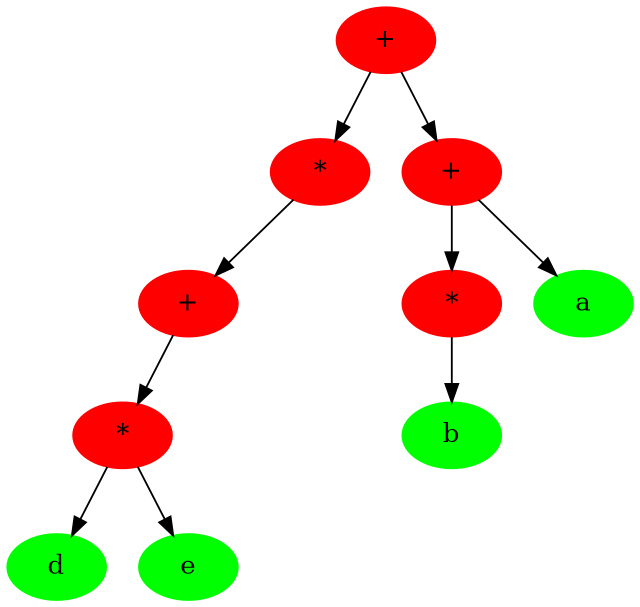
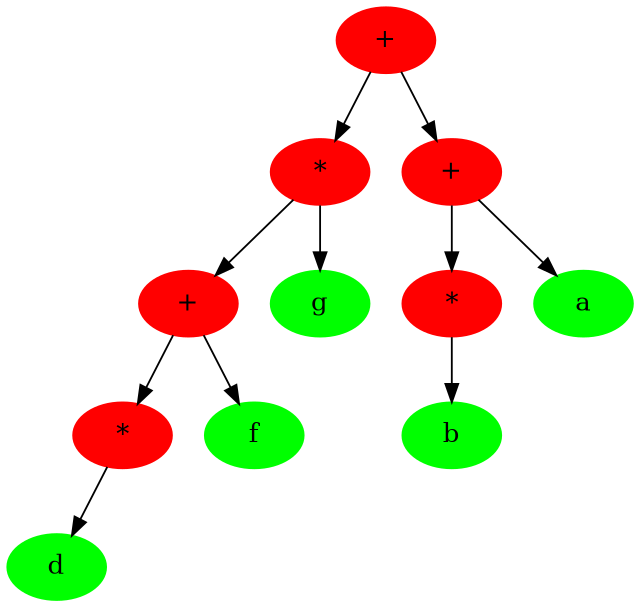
node "g": added
node "f": added
node "e": removed
